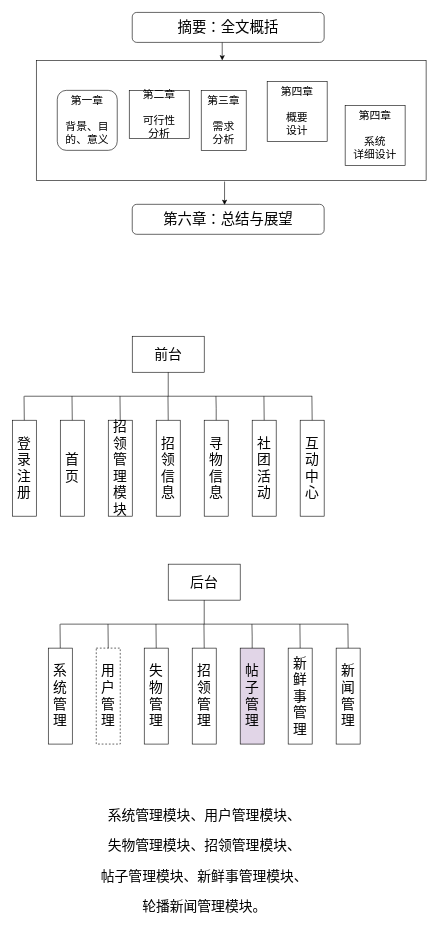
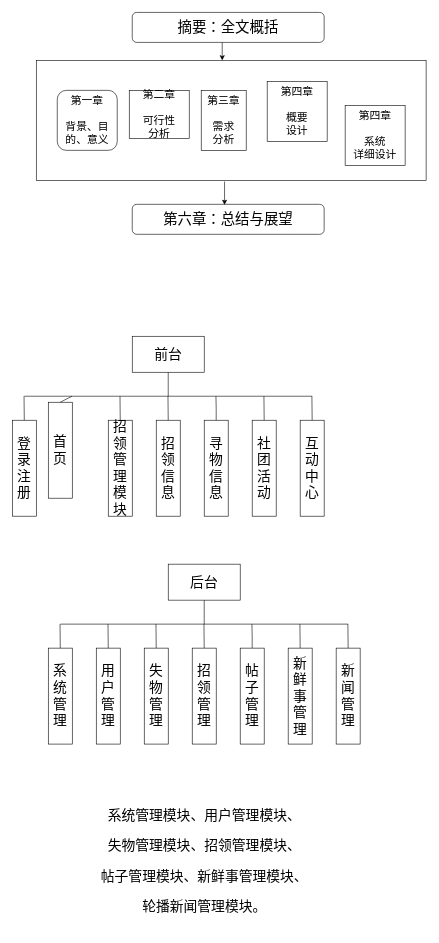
node "首 页": moved (72, 468) -> (60, 450)
node "用户管理": style dashed -> solid
node "帖子管理": fillcolor #e1d5e7 -> #ffffff
